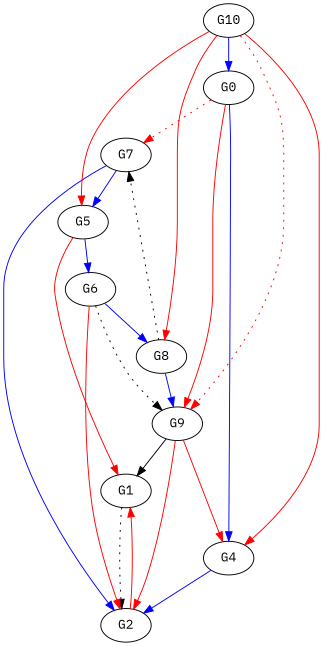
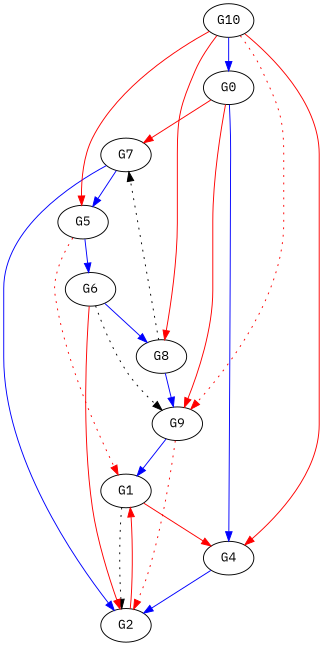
edge "G0" -> "G7": style dotted -> solid
edge "G5" -> "G1": style solid -> dotted
edge "G9" -> "G1": color black -> blue
edge "G9" -> "G4": now "G1" -> "G4"
edge "G9" -> "G2": style solid -> dotted
